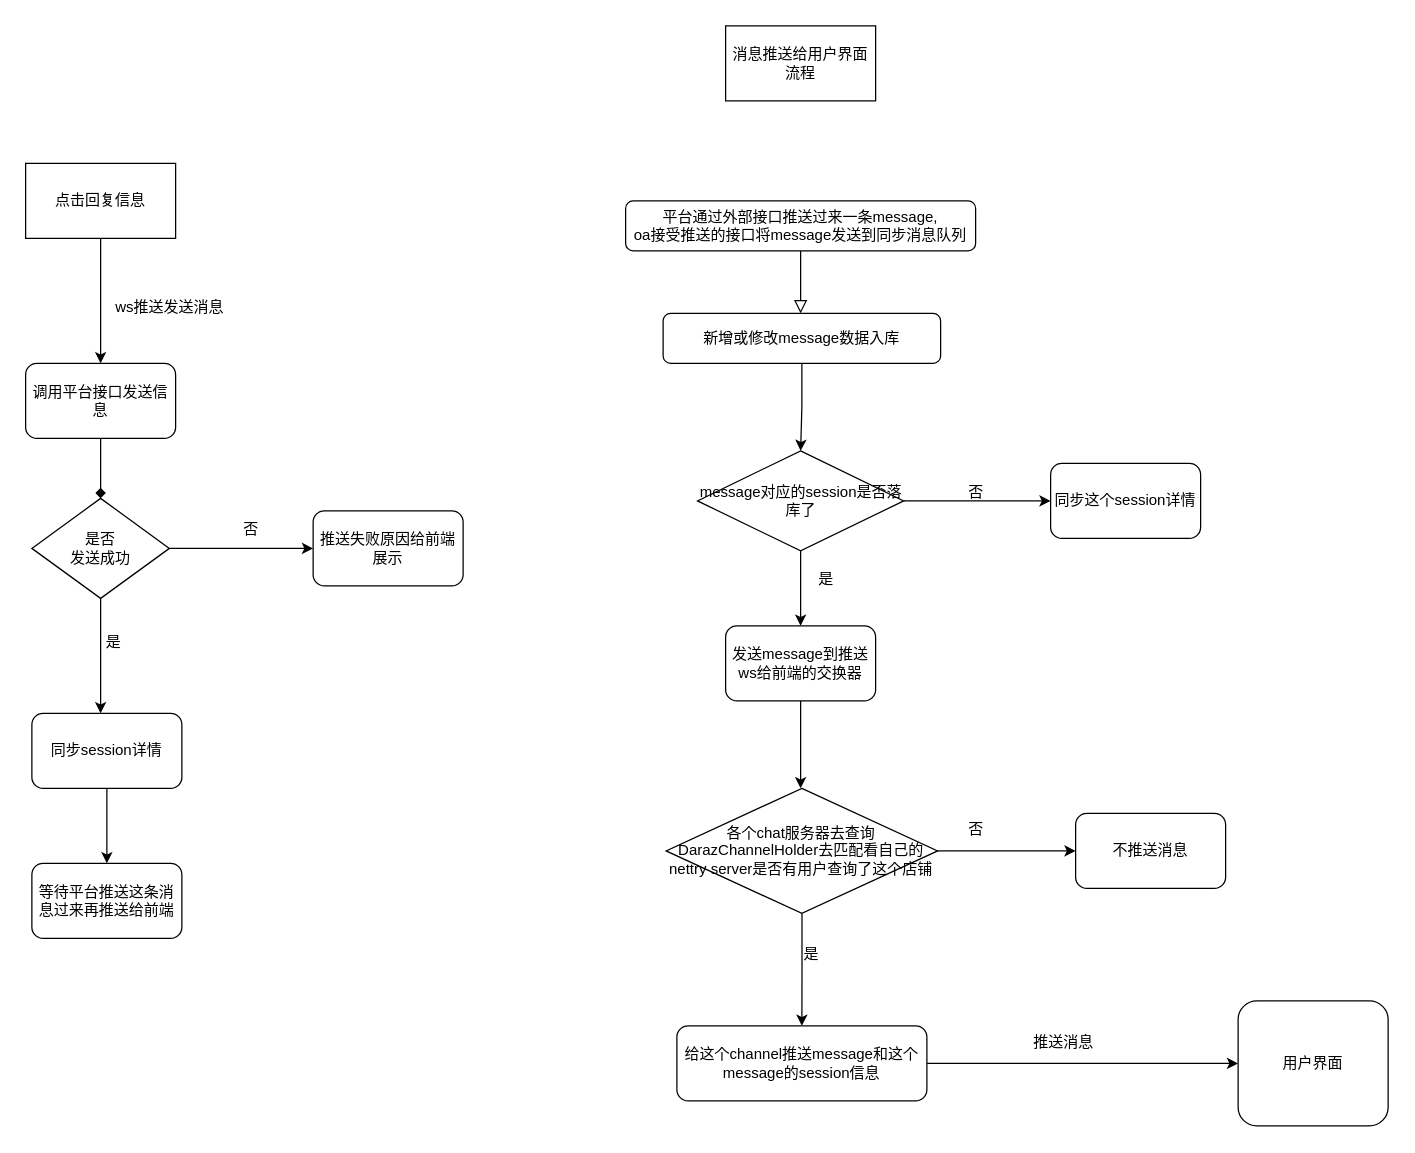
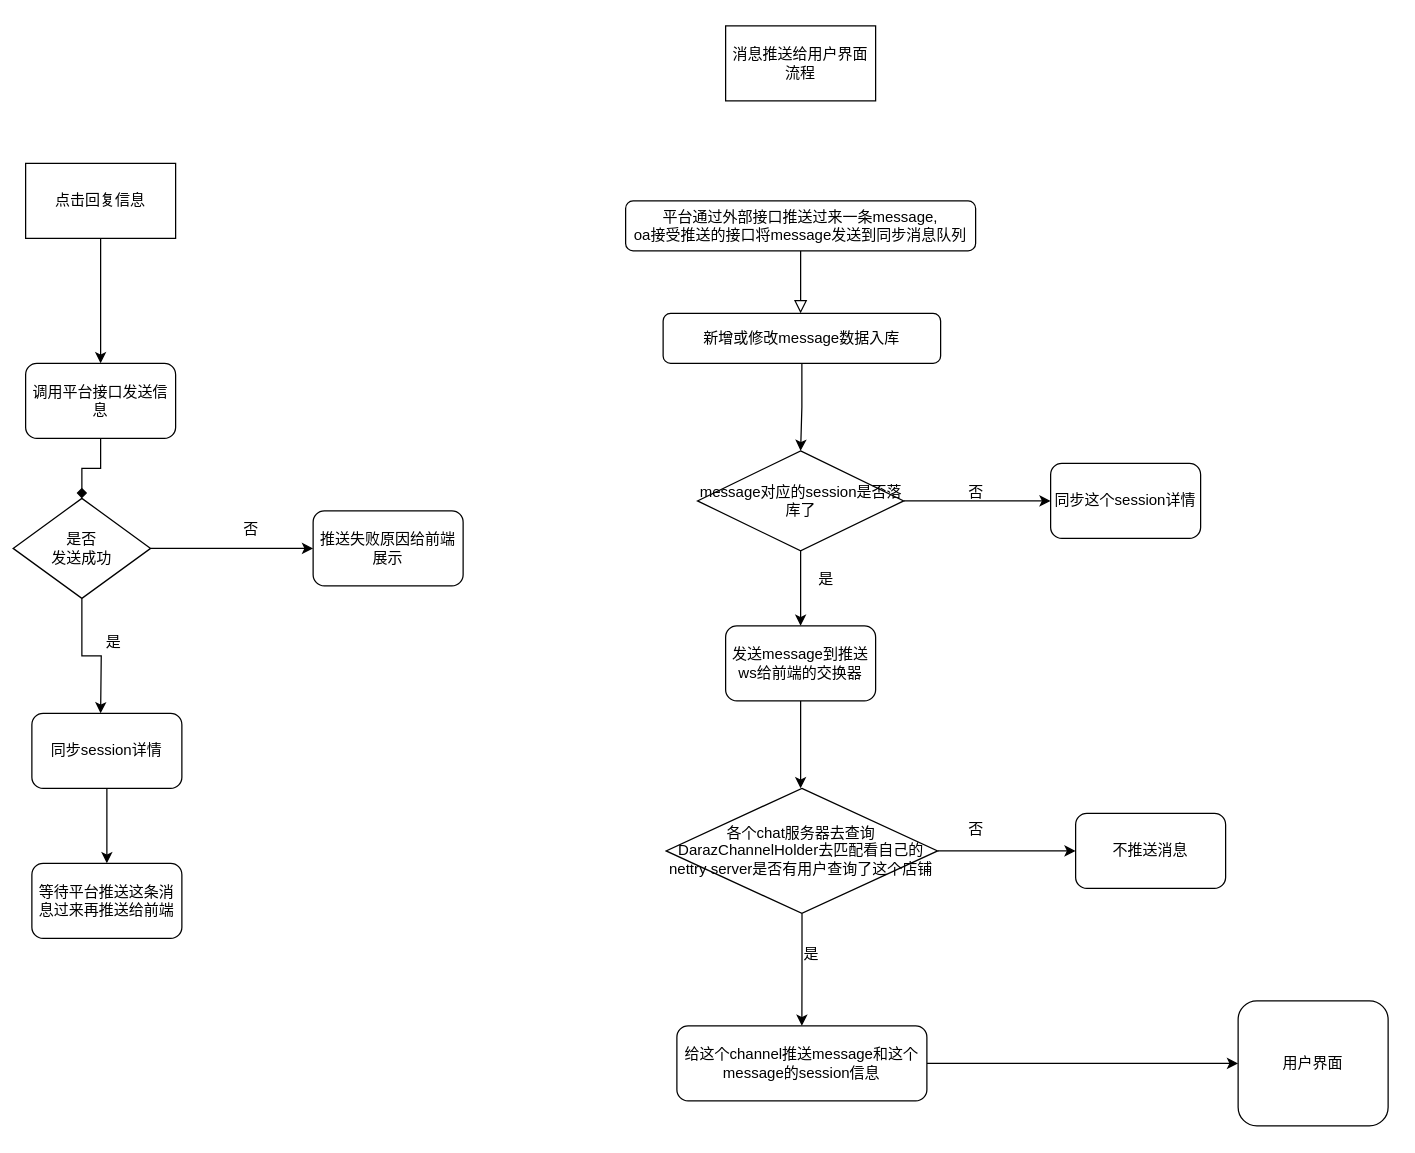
node "ws推送发送消息": removed
node "是否 发送成功": moved (101, 548) -> (82, 548)
node "推送消息": removed
